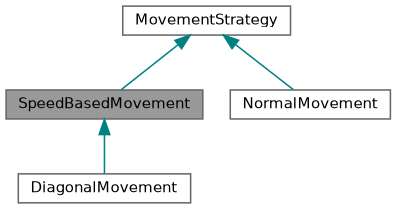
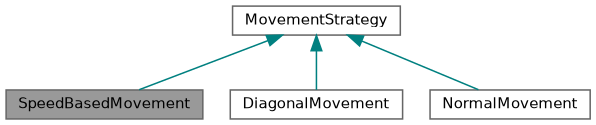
edge "DiagonalMovement" -> "SpeedBasedMovement": now "DiagonalMovement" -> "MovementStrategy"
